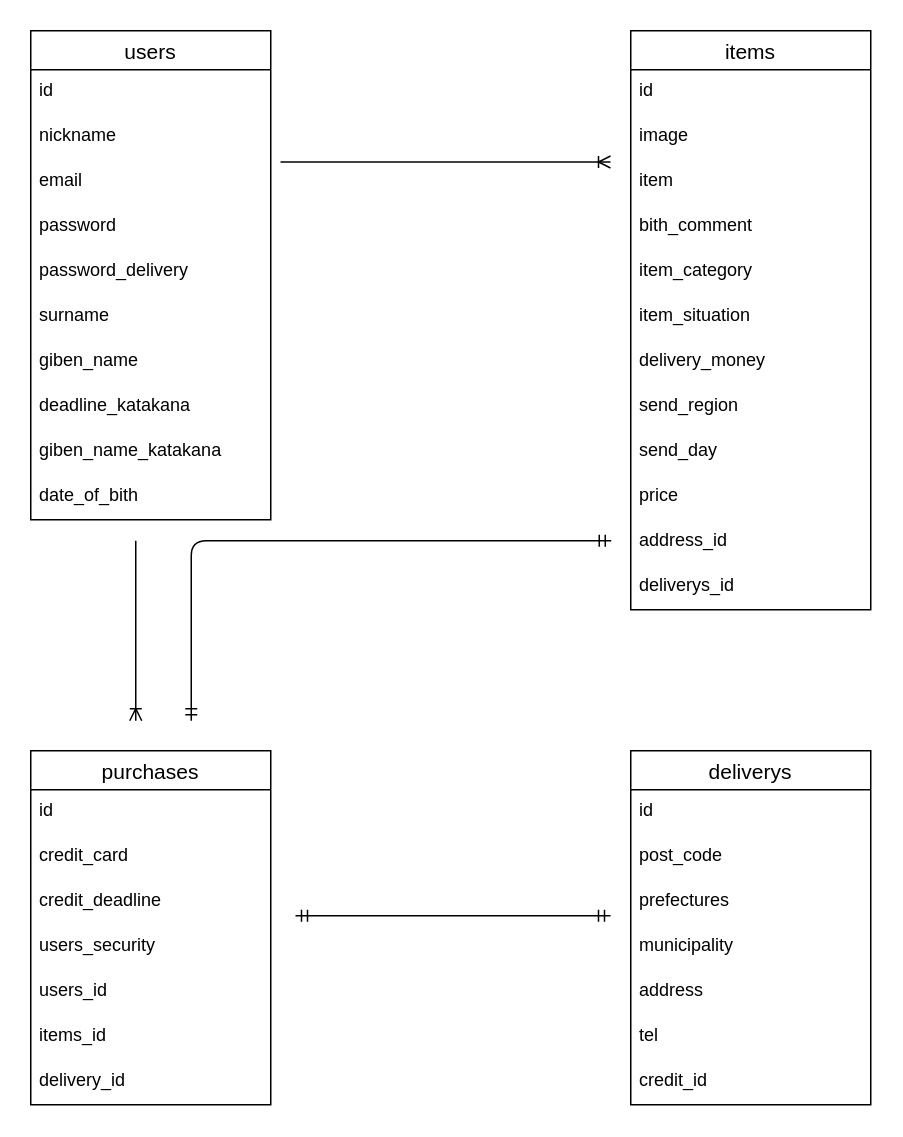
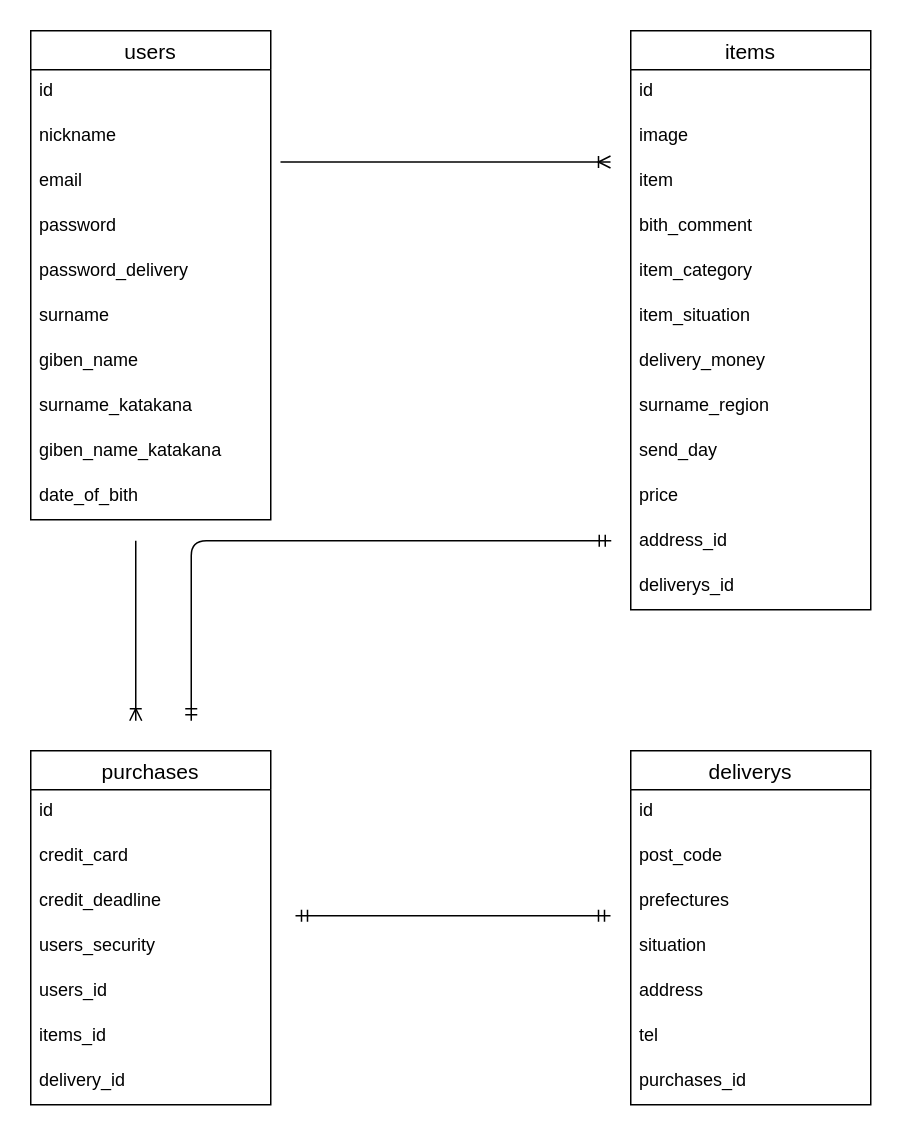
node "deadline_katakana": label "deadline_katakana" -> "surname_katakana"
node "send_region": label "send_region" -> "surname_region"
node "municipality": label "municipality" -> "situation"
node "credit_id": label "credit_id" -> "purchases_id"
